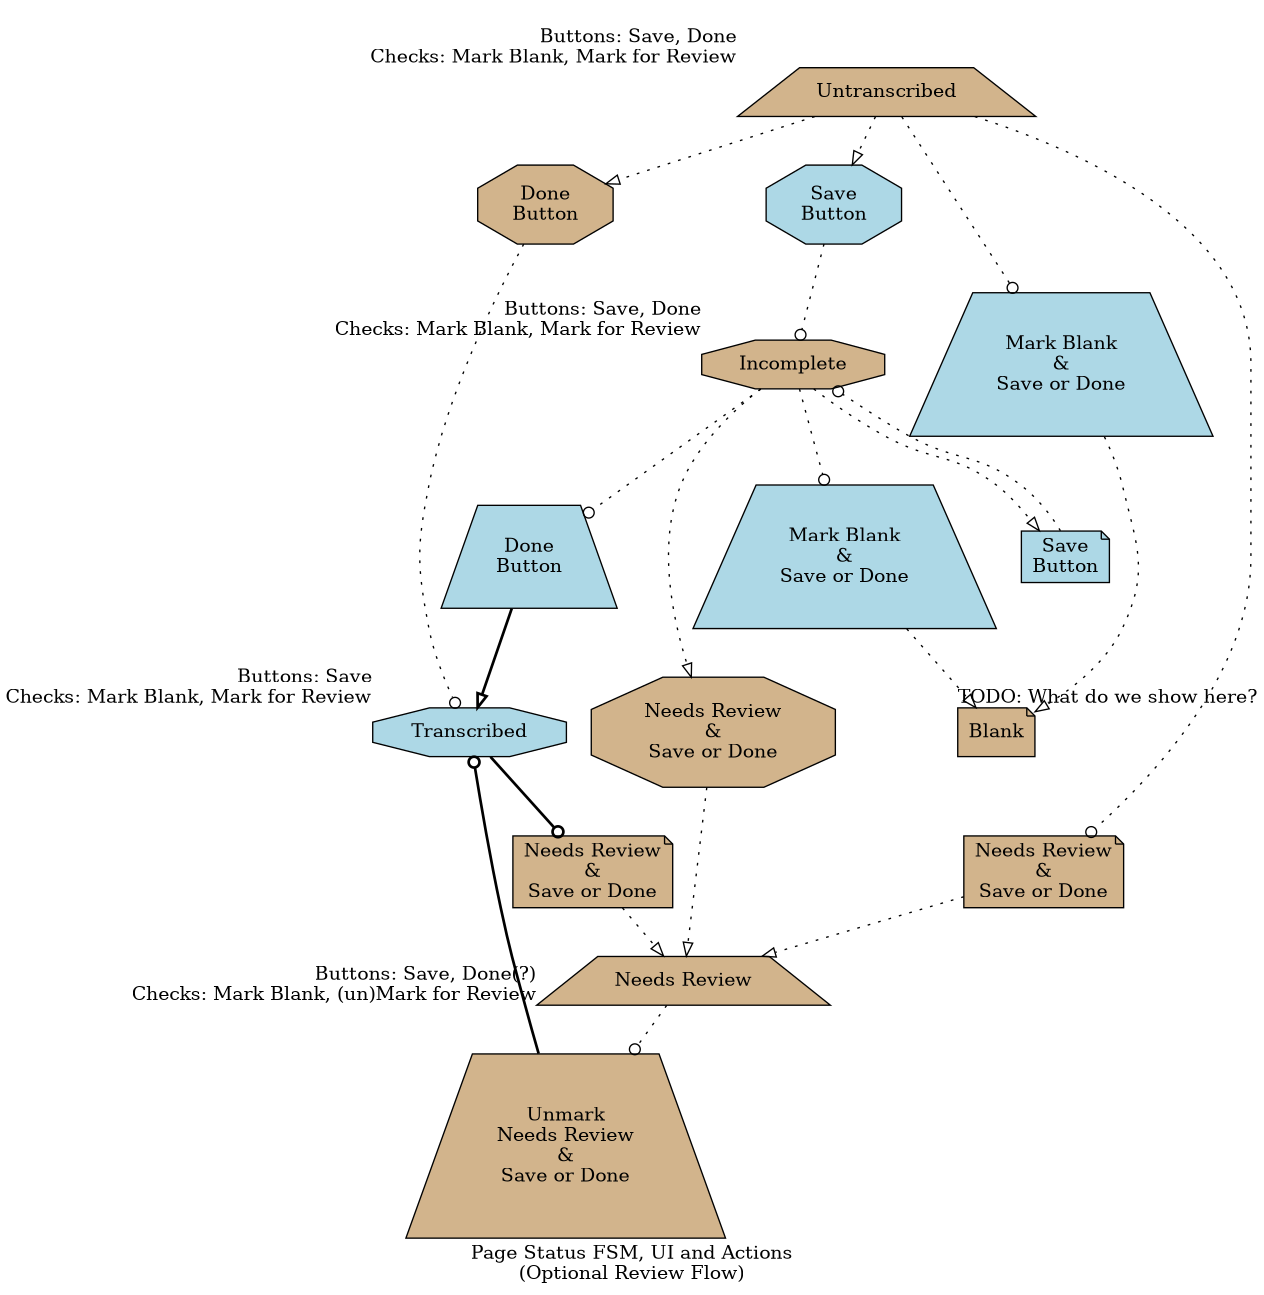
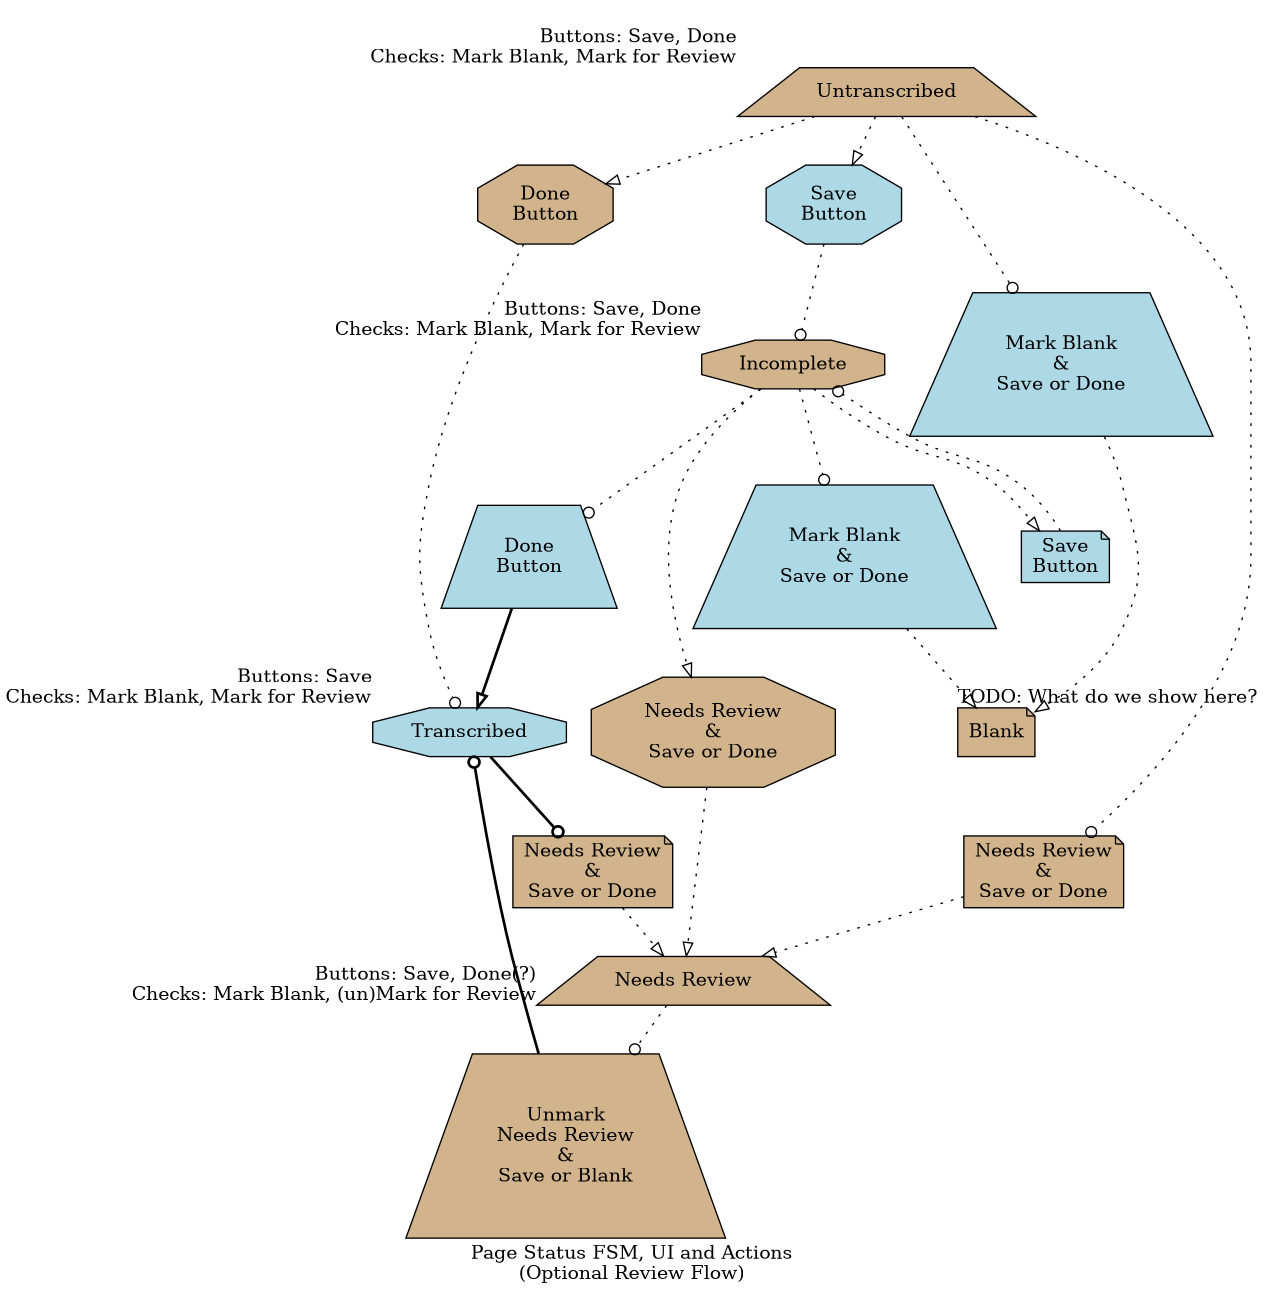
node "Unmark Needs Review & Save or Done": label "Unmark Needs Review & Save or Done" -> "Unmark Needs Review & Save or Blank"
